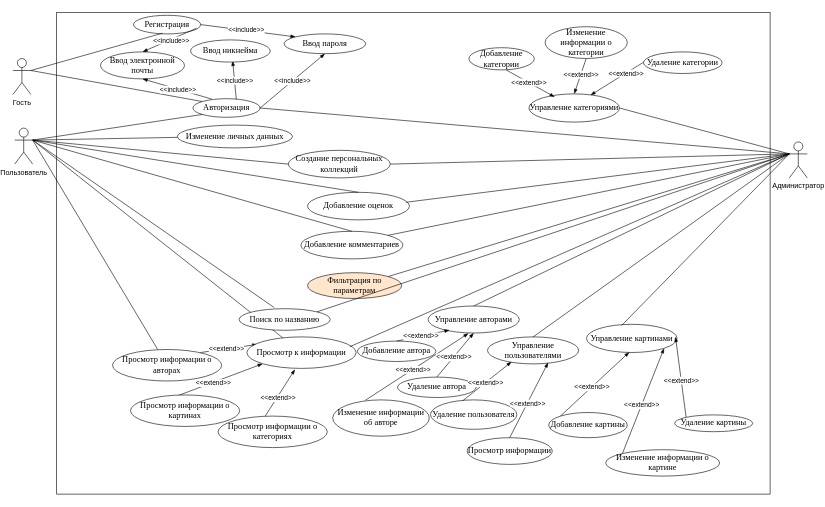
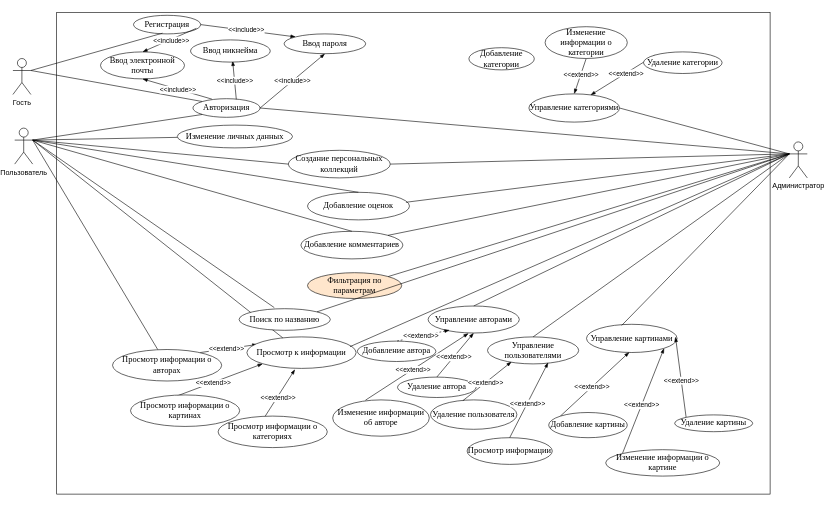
edge "Добавление категории" -> "Управление категориями": removed, label "<<extend>>"
edge "Добавление автора" -> "Управление авторами": style solid -> dashed
